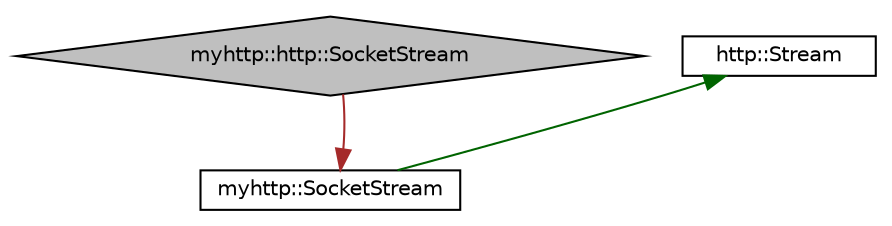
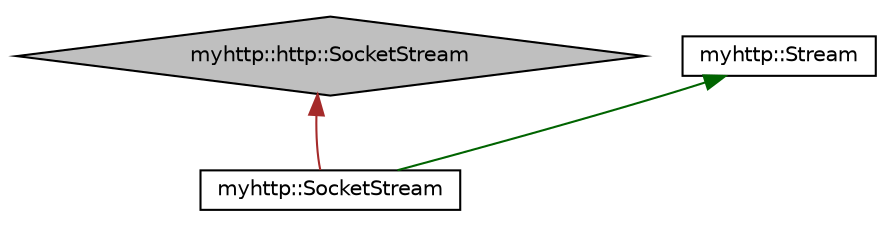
node "http::Stream": label "http::Stream" -> "myhttp::Stream"
edge "myhttp::http::SocketStream" -> "myhttp::SocketStream": reversed
